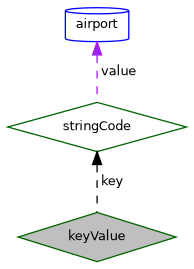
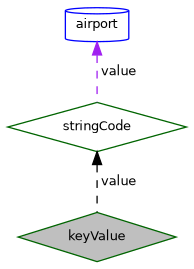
edge "keyValue" -> "stringCode": label " key" -> " value"
